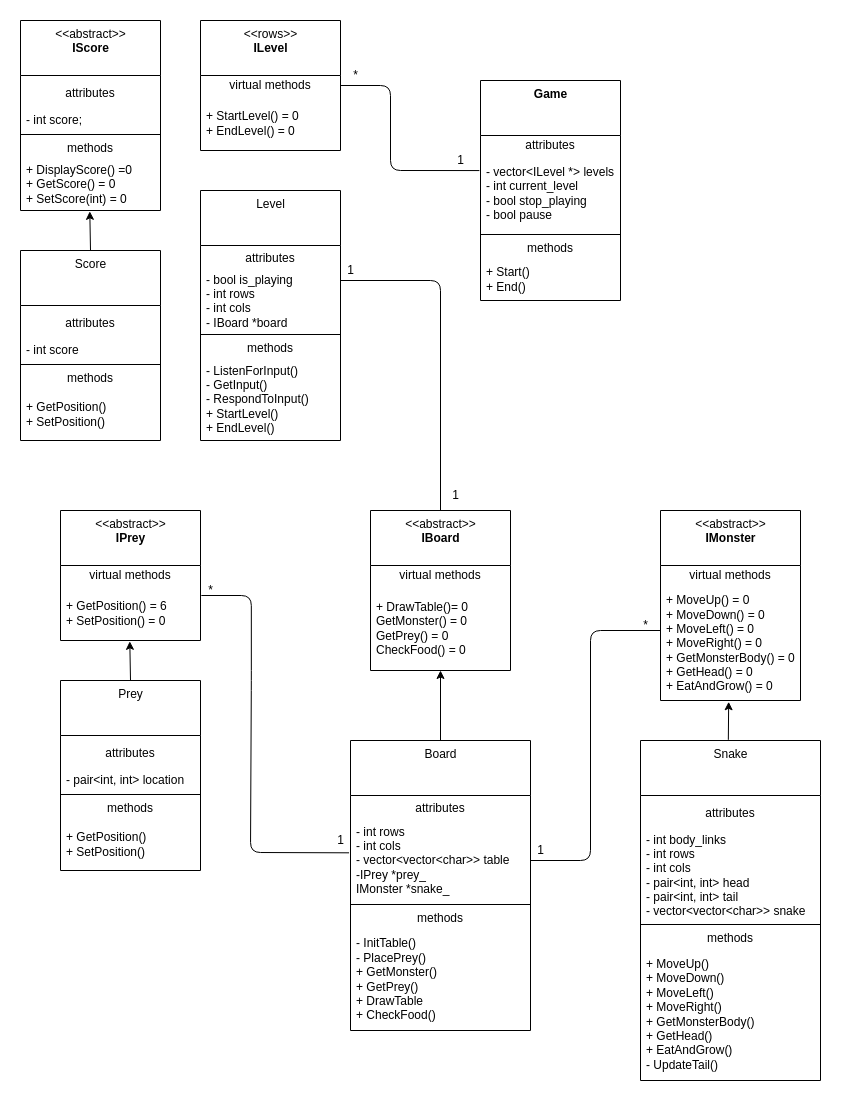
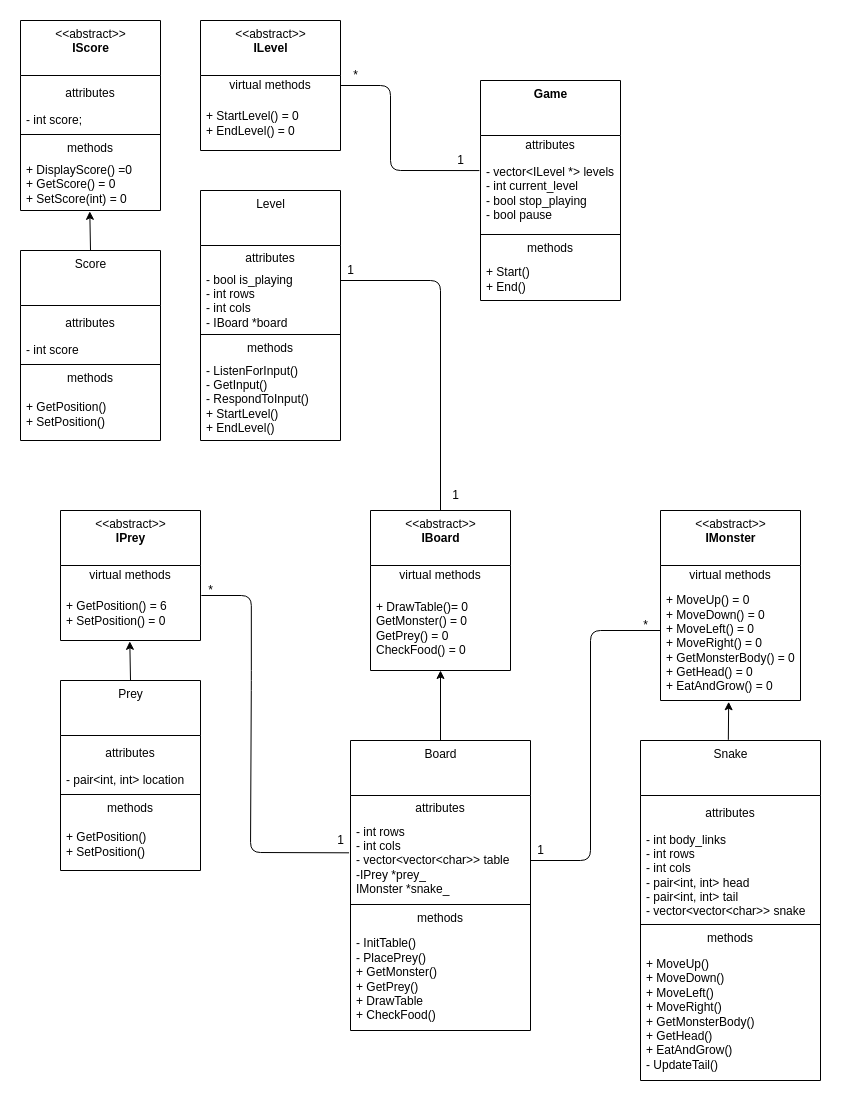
node "<<rows>> ILevel": label "<<rows>> ILevel" -> "<<abstract>> ILevel"
